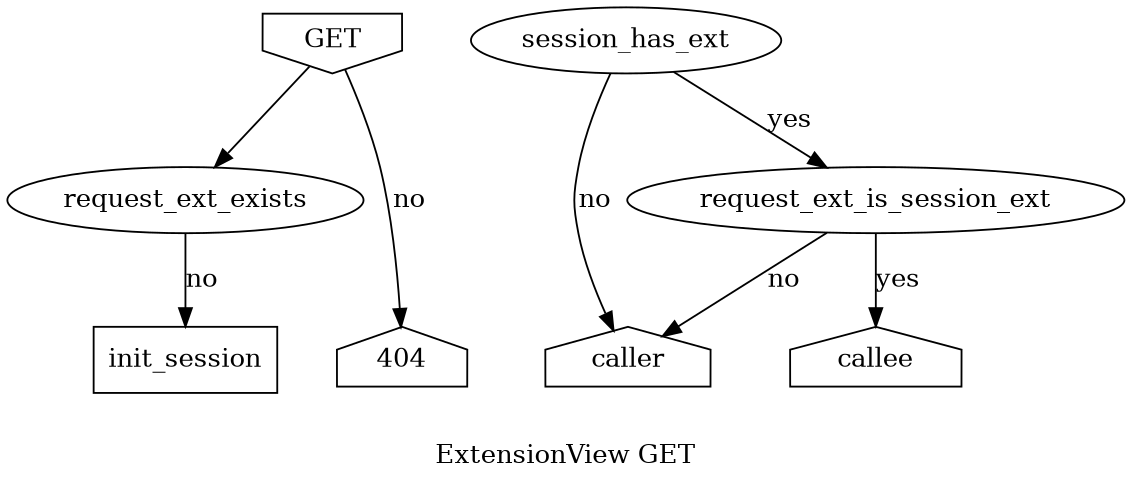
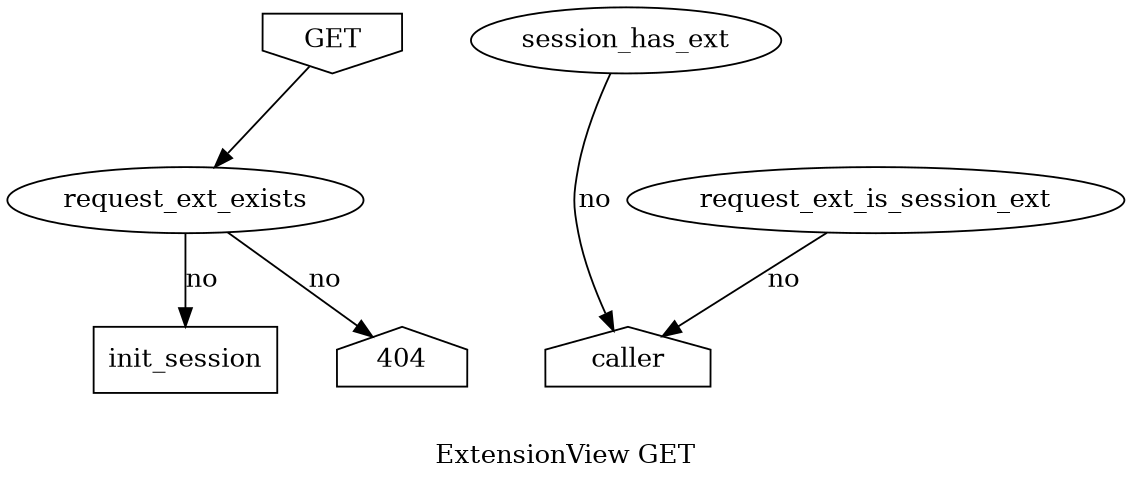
edge "session_has_ext" -> "request_ext_is_session_ext": removed, label "yes"
edge "GET" -> "404": now "request_ext_exists" -> "404"
node "callee": removed
